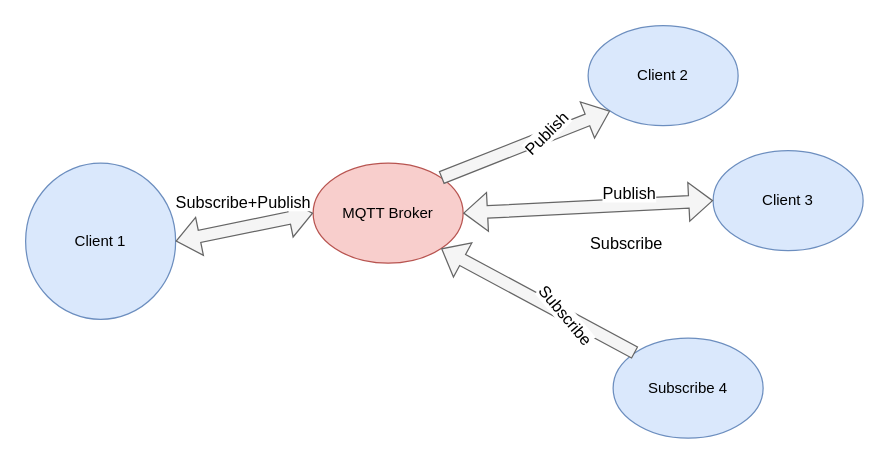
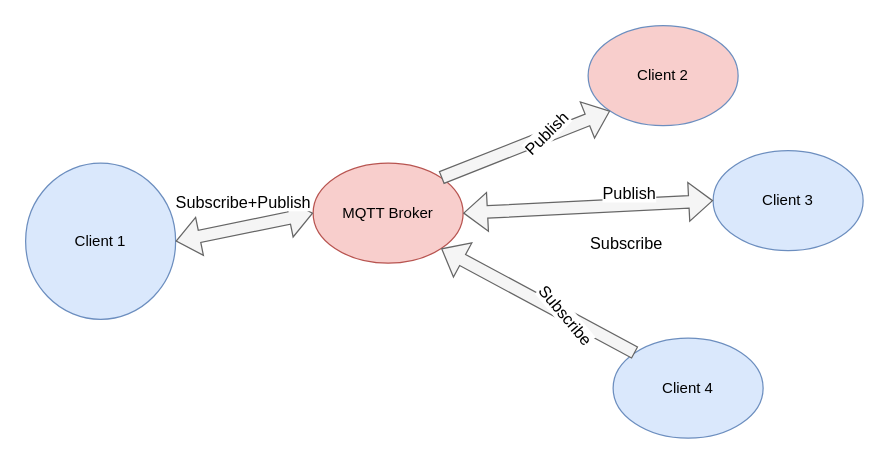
node "Client 2": fillcolor #dae8fc -> #f8cecc
node "Subscribe 4": label "Subscribe 4" -> "Client 4"
